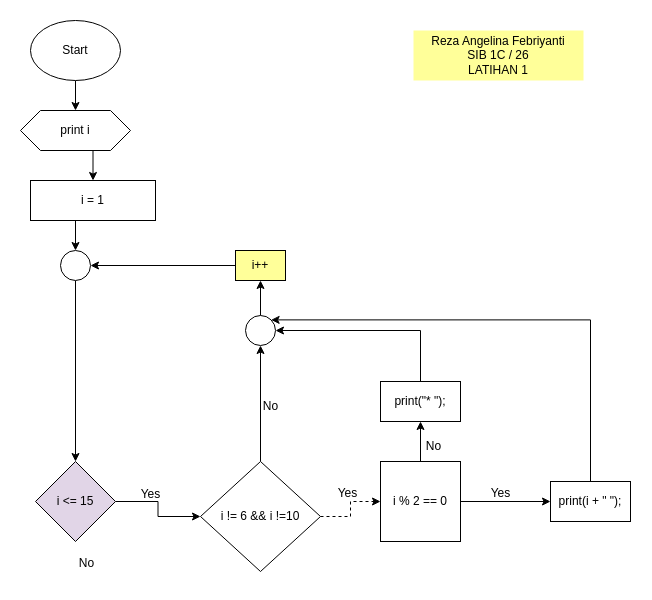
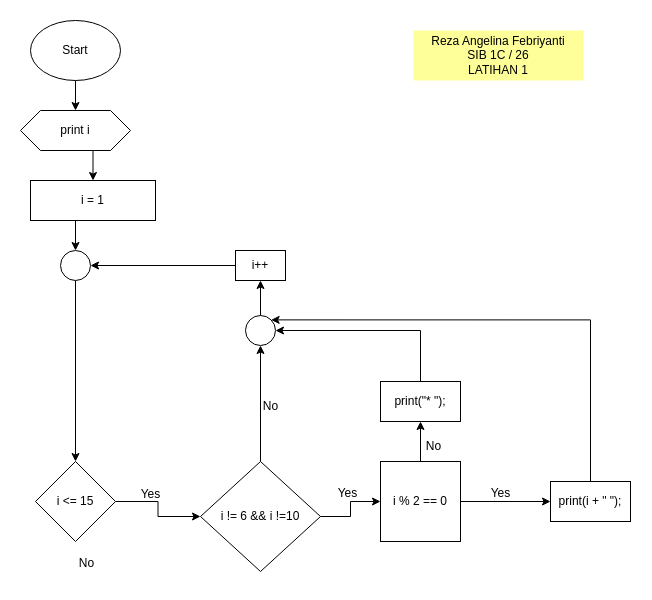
node "i++": fillcolor #ffff99 -> #ffffff
node "i <= 15": fillcolor #e1d5e7 -> #ffffff
edge "i != 6 && i !=10" -> "i % 2 == 0": style dashed -> solid
